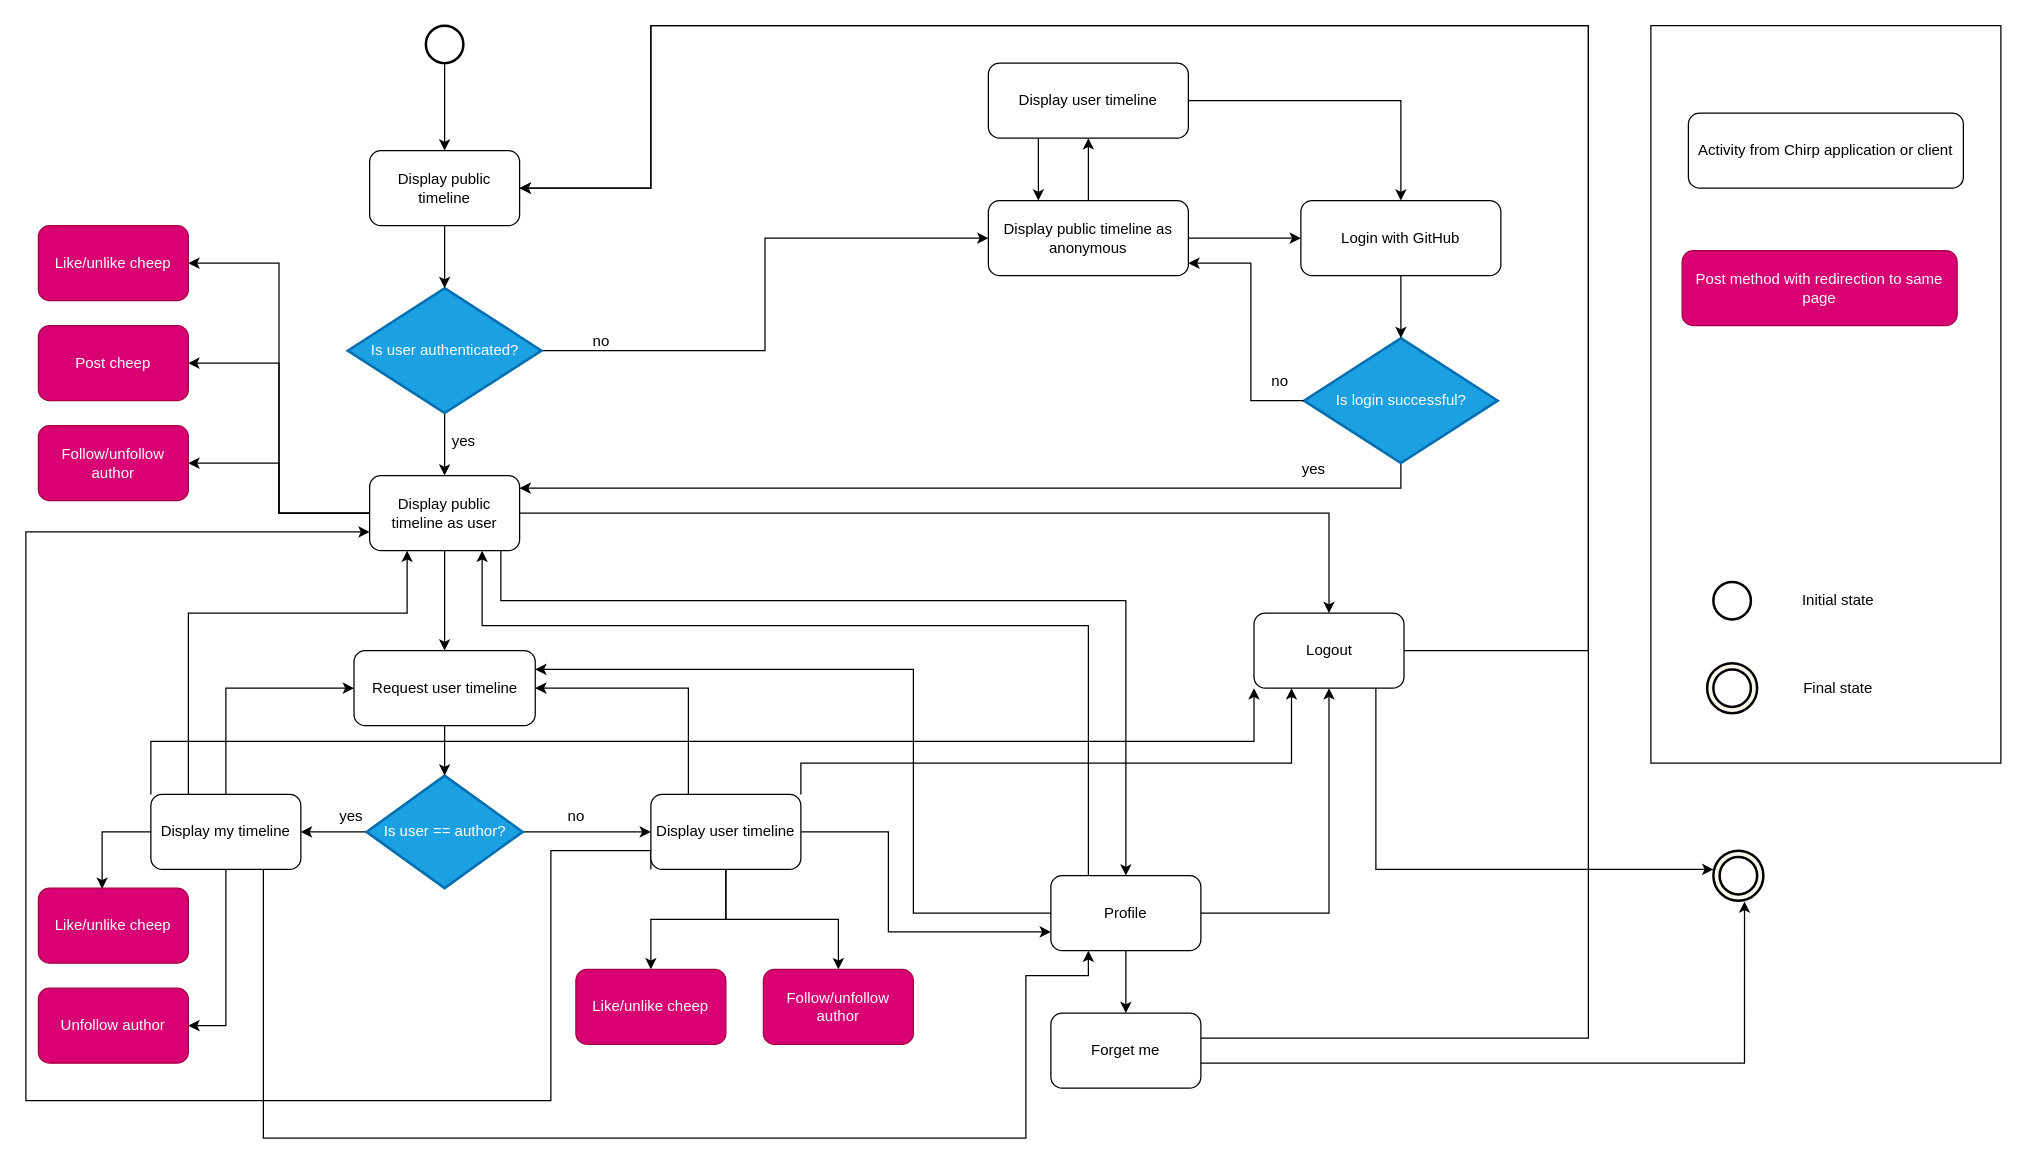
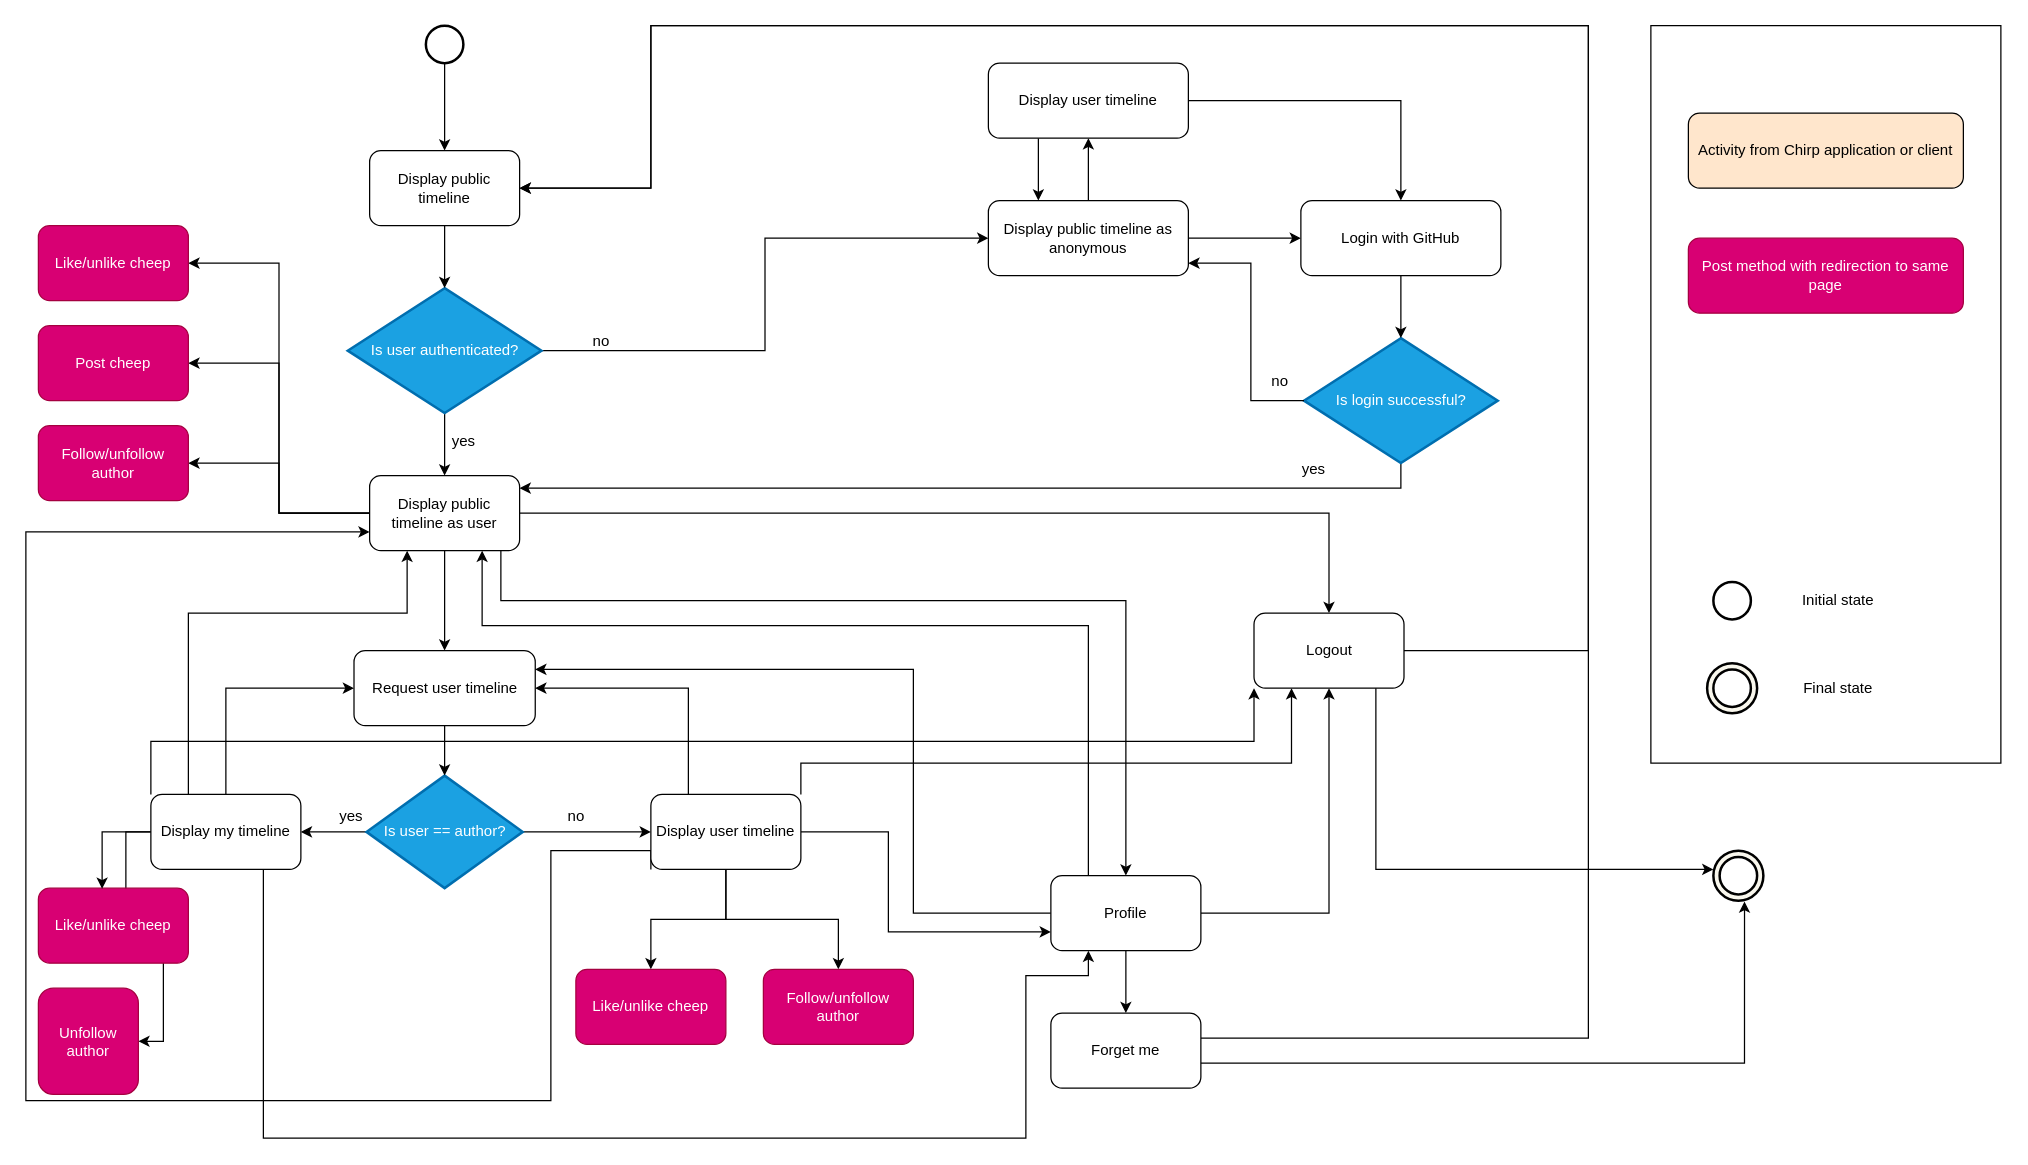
node "Activity from Chirp application or client": fillcolor #ffffff -> #ffe6cc
node "Post method with redirection to same page": moved (1819, 288) -> (1826, 276)
node "Unfollow author": size 150x75 -> 100x106
